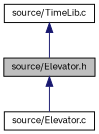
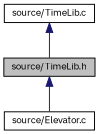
node "source/Elevator.h": label "source/Elevator.h" -> "source/TimeLib.h"
